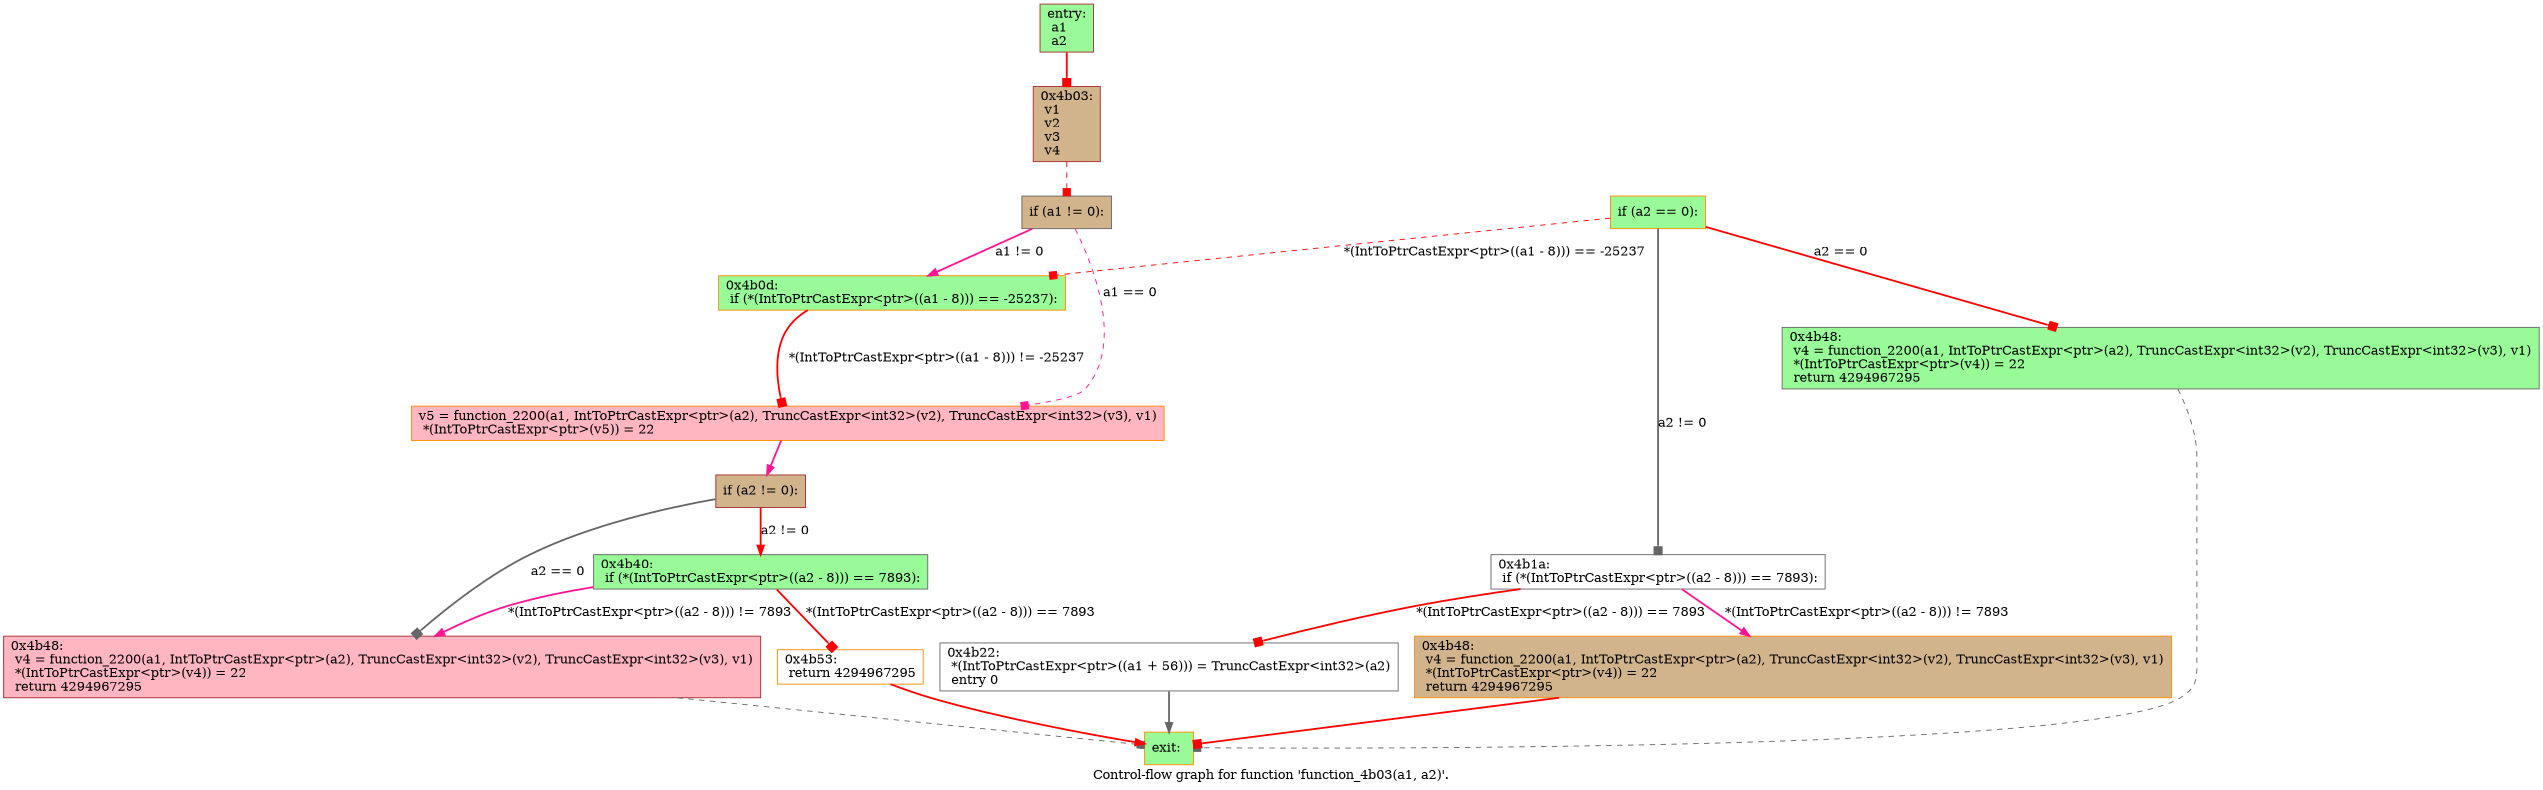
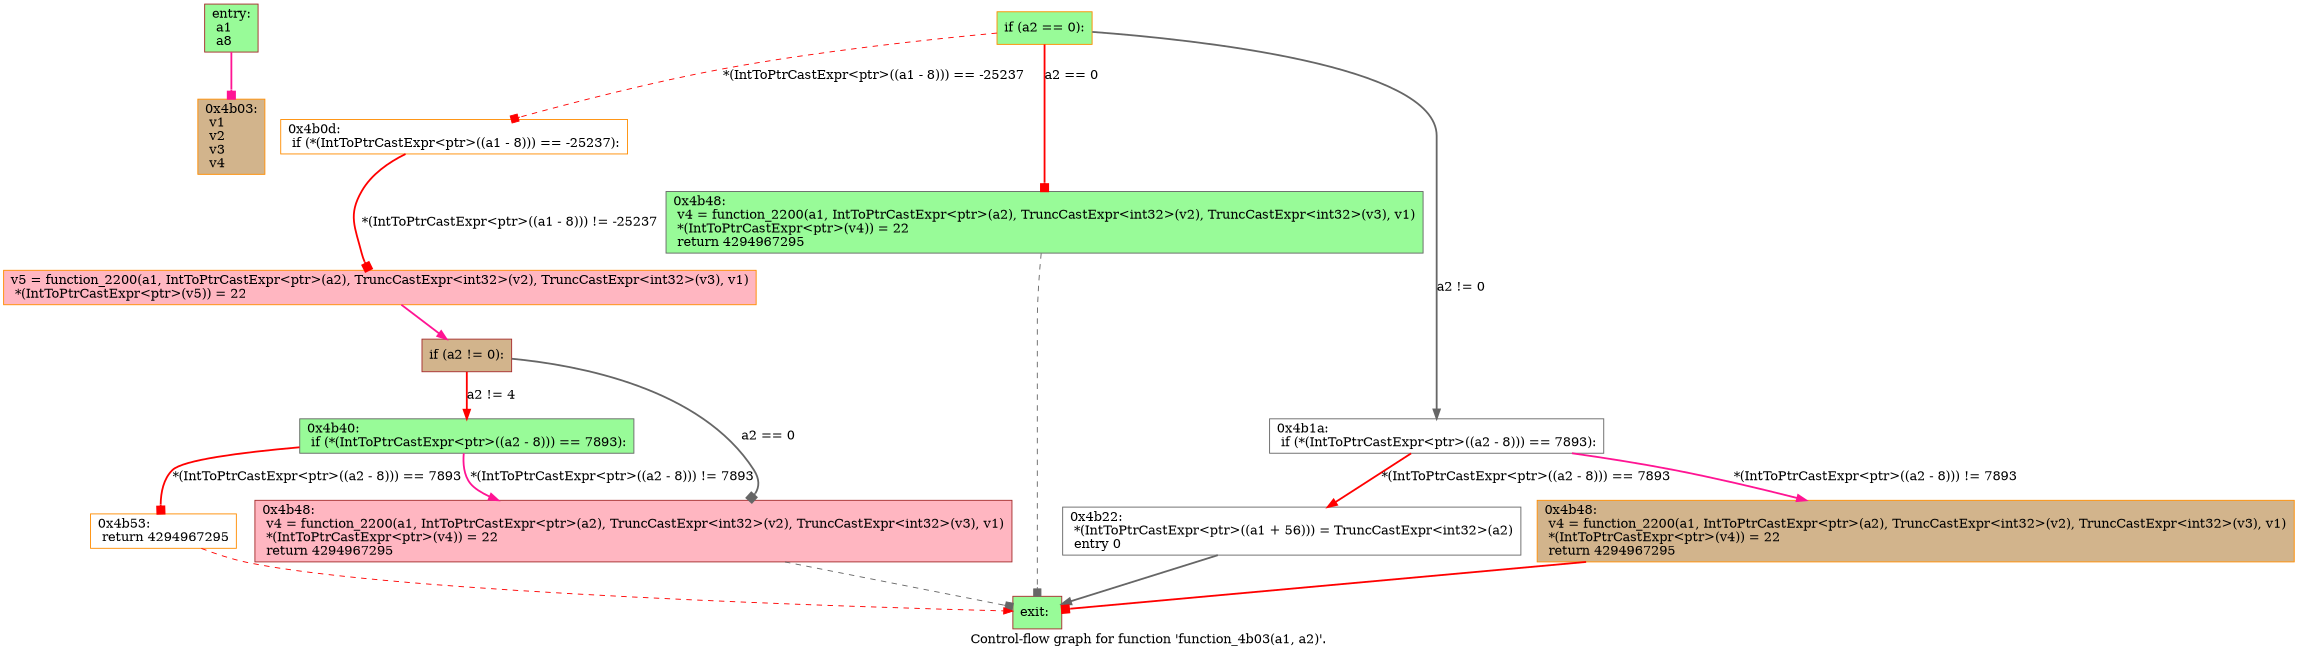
node "entry:": text "a2" -> "a8"
edge "entry:" -> "0x4b03:": color red -> deeppink
node "0x4b03:": color brown -> darkorange
node "if (a1 != 0):": removed
node "0x4b0d:": fillcolor palegreen -> white
edge "if (a2 == 0):" -> "0x4b1a:": arrowhead box -> normal
edge "if (a2 != 0):" -> "0x4b40:": label "a2 != 0" -> "a2 != 4"
edge "0x4b1a:" -> "0x4b22:": arrowhead box -> normal
edge "0x4b53:" -> "exit:": style bold -> dashed
node "exit:": color darkorange -> brown
